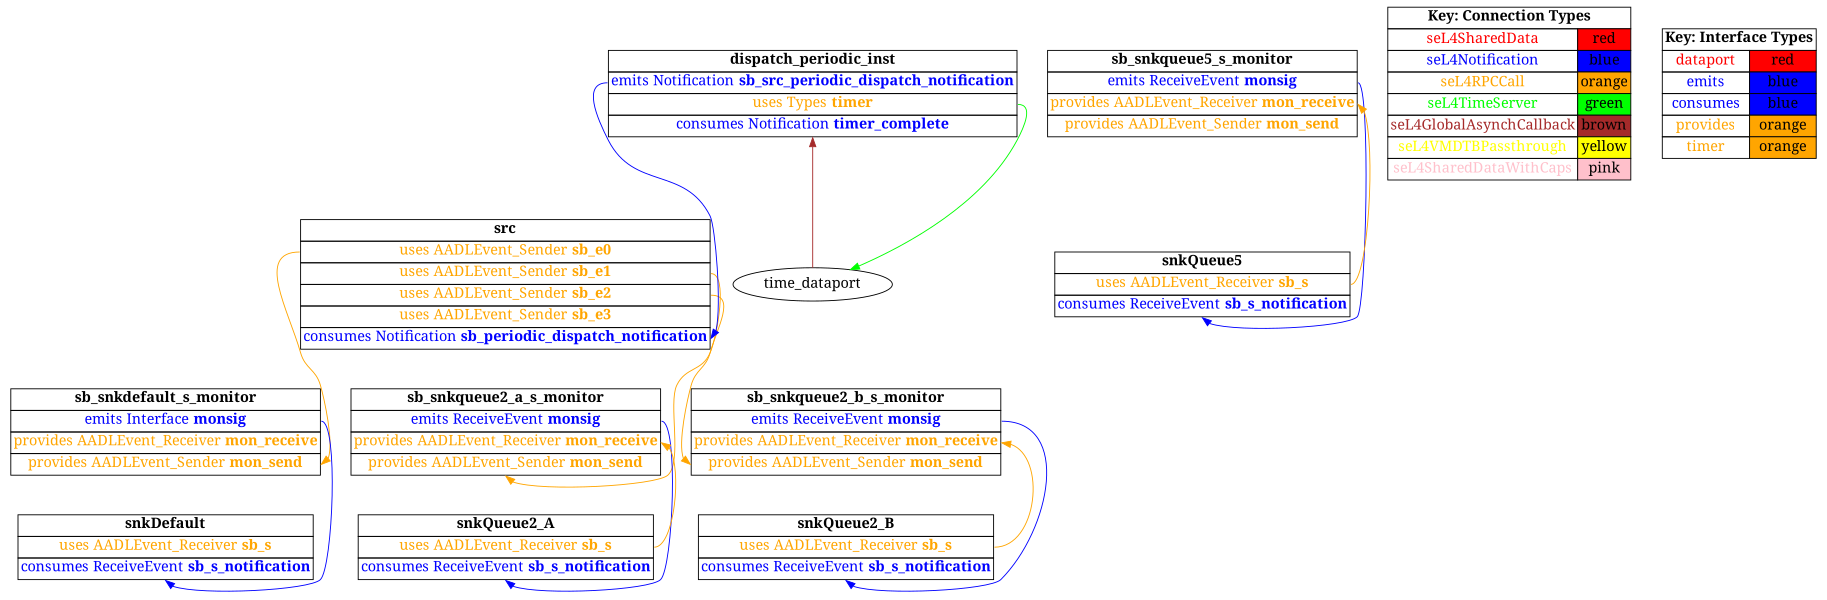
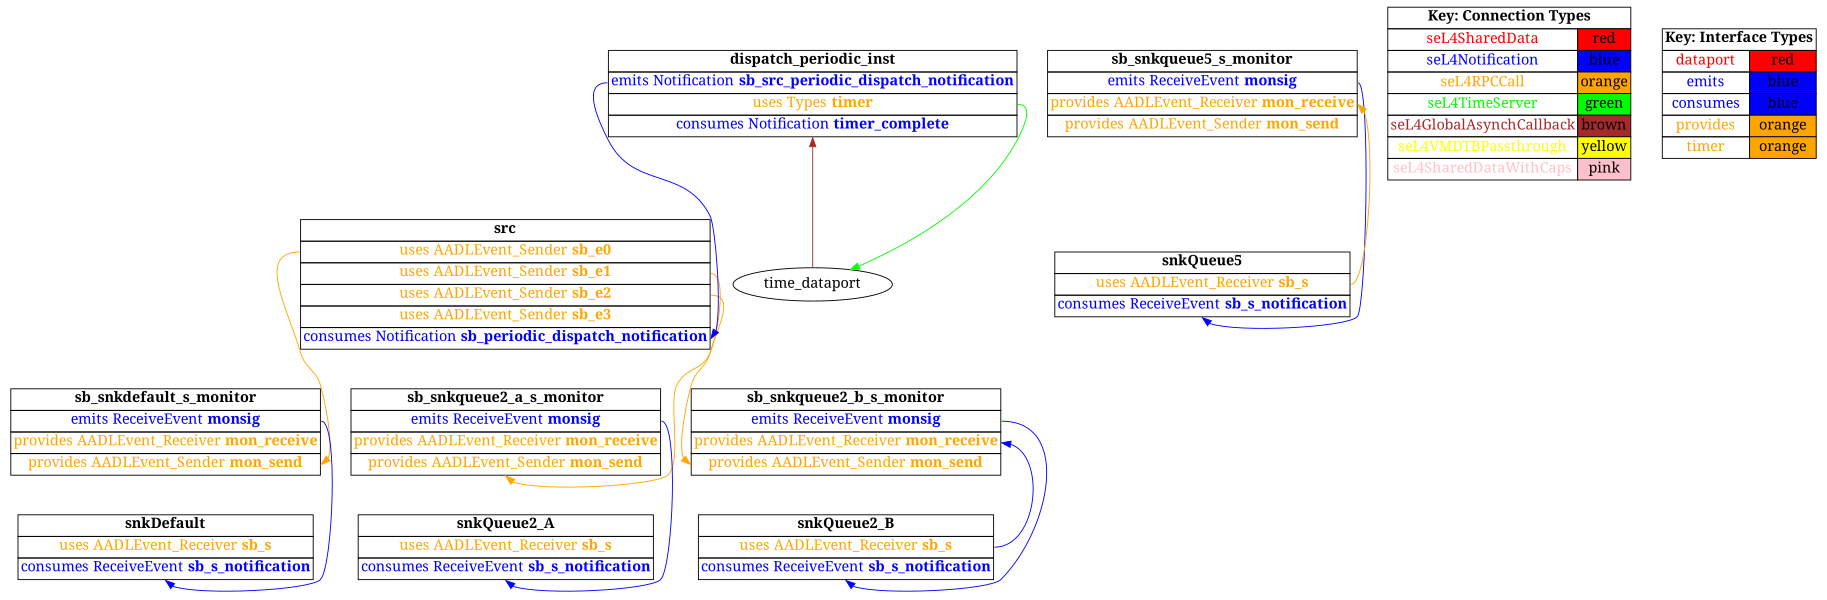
node "sb_snkdefault_s_monitor": text "emits Interface" -> "emits ReceiveEvent"
edge "snkQueue2_A" -> "sb_snkqueue2_a_s_monitor": removed
edge "snkQueue2_B" -> "sb_snkqueue2_b_s_monitor": color orange -> blue
